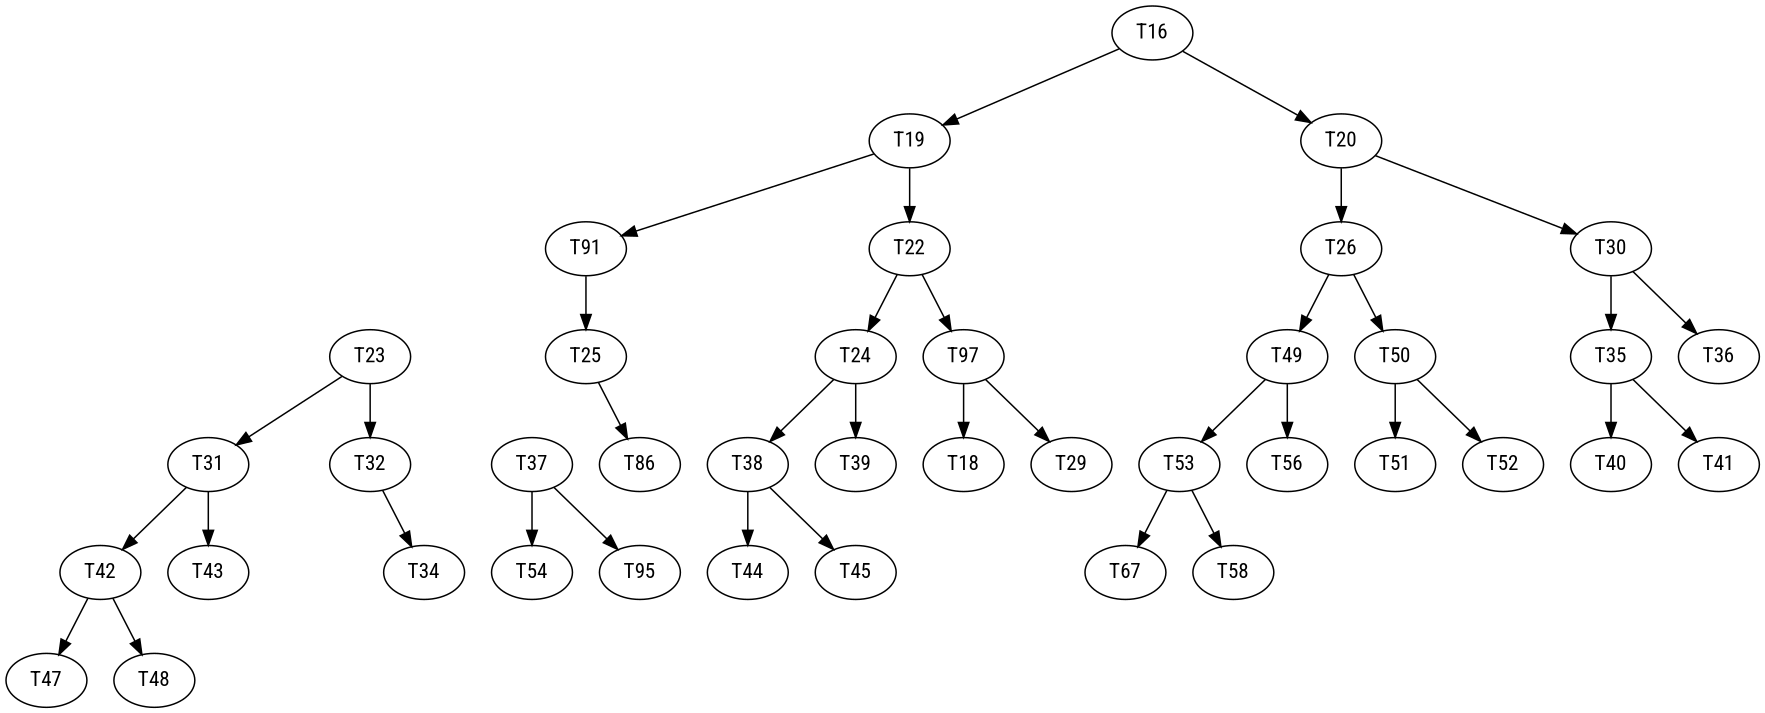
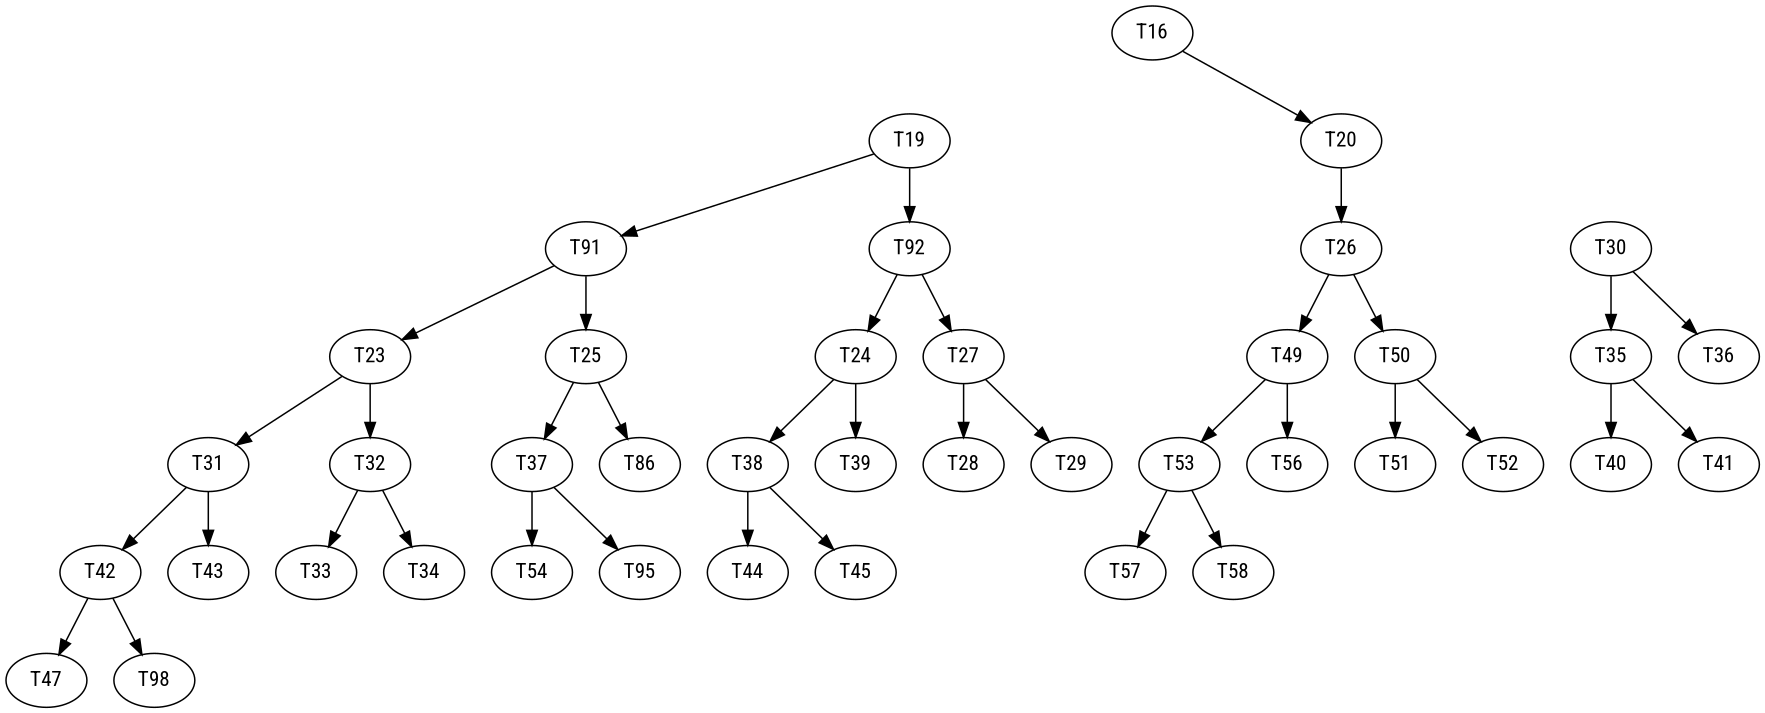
edge "T16" -> "T19": removed
edge "T20" -> "T30": removed
node "T22": label "T22" -> "T92"
edge "T91" -> "T23": added
node "T97": label "T97" -> "T27"
edge "T25" -> "T37": added
node "T18": label "T18" -> "T28"
node "T33": added
node "T67": label "T67" -> "T57"
node "T48": label "T48" -> "T98"
